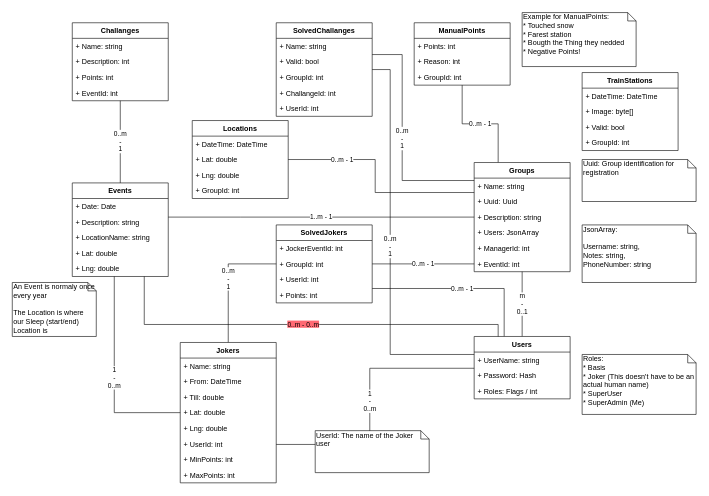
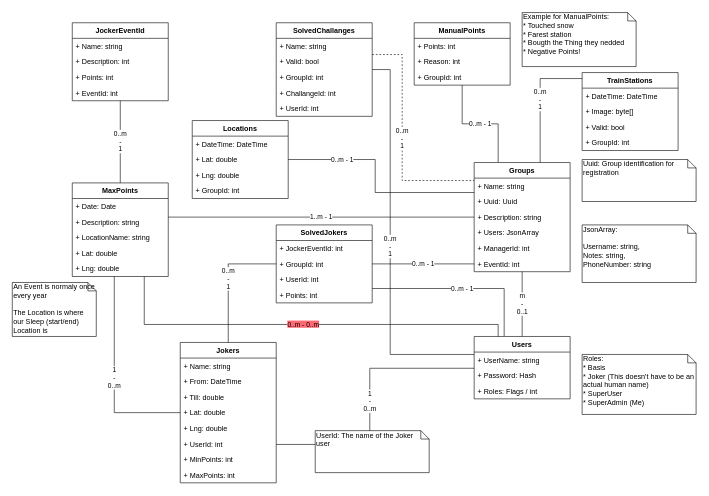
node "Challanges": label "Challanges" -> "JockerEventId"
edge "SolvedChallanges" -- "Groups": style solid -> dashed
edge "TrainStations" -- "Groups": added, label "0..m - 1"
node "Events": label "Events" -> "MaxPoints"
